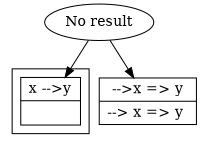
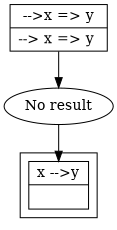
edge "No result" -> "-->x => y": reversed
